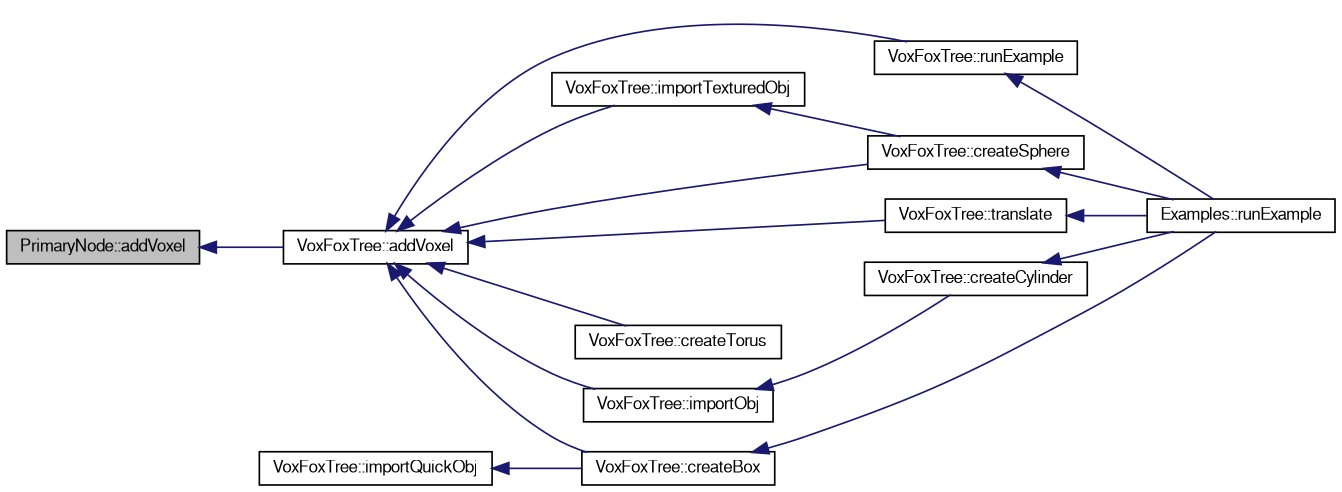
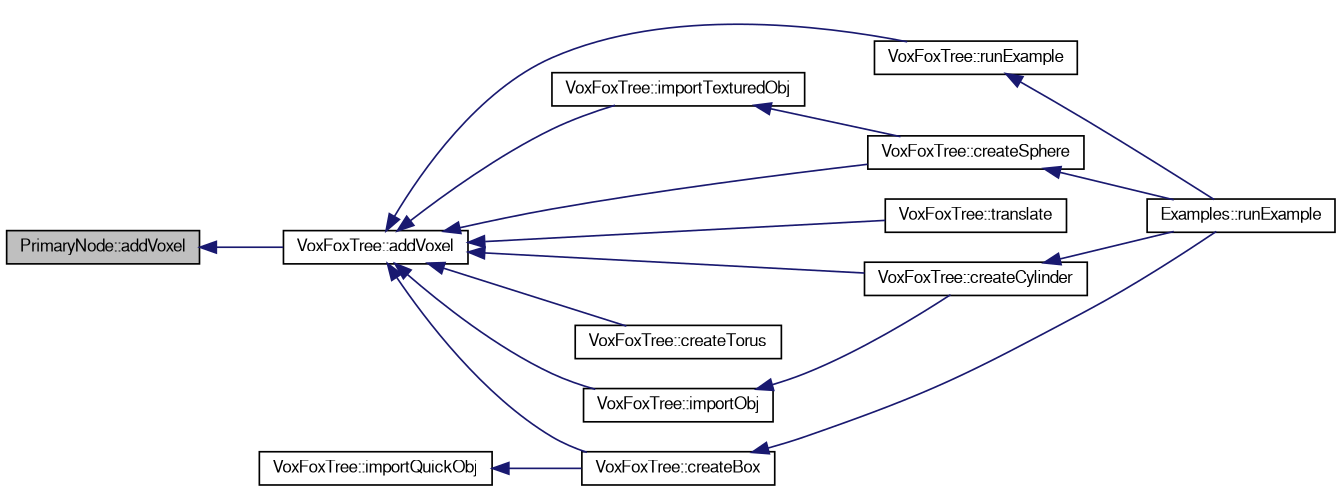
edge "Examples::runExample" -> "VoxFoxTree::translate": removed
edge "VoxFoxTree::createCylinder" -> "VoxFoxTree::addVoxel": added
